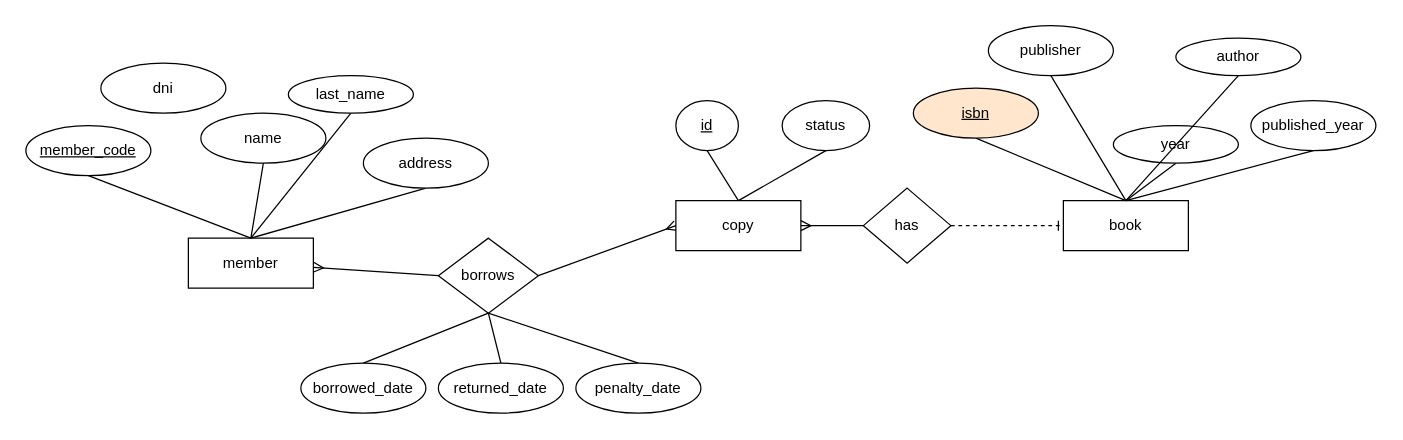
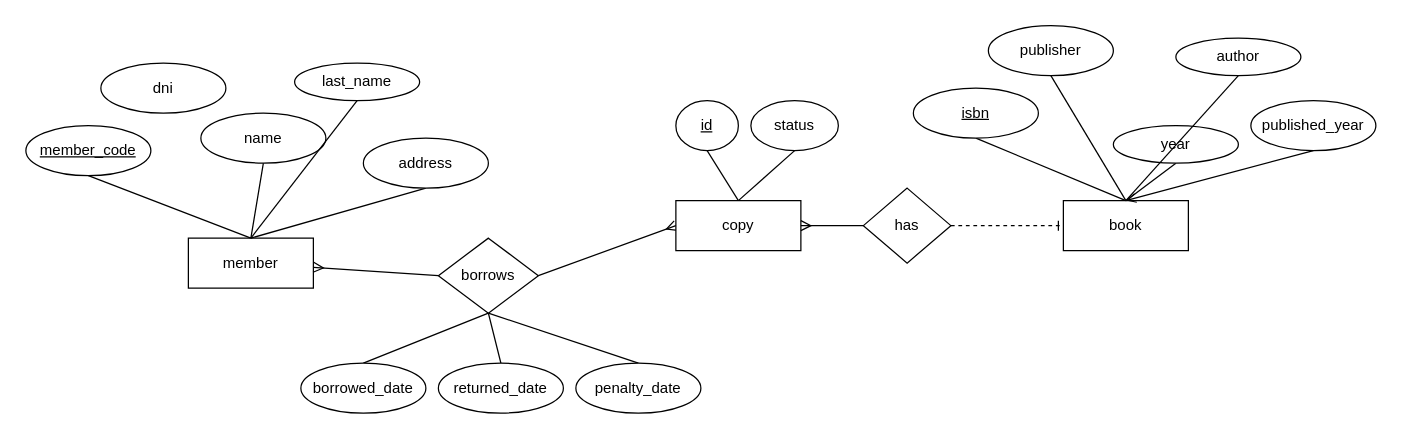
node "last_name": moved (351, 94) -> (357, 82)
node "isbn": fillcolor #ffe6cc -> #ffffff
node "status": moved (826, 126) -> (794, 126)
edge "published_year" -- "book": arrowhead none -> open
